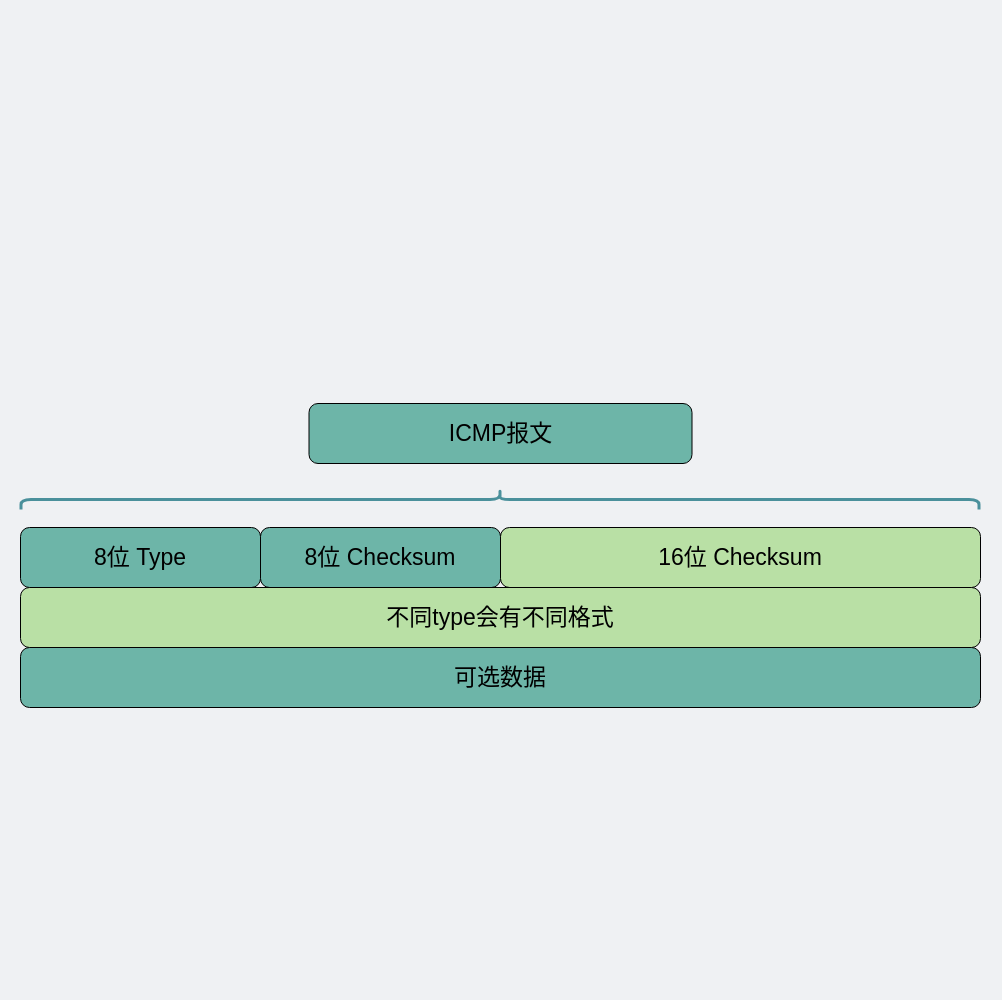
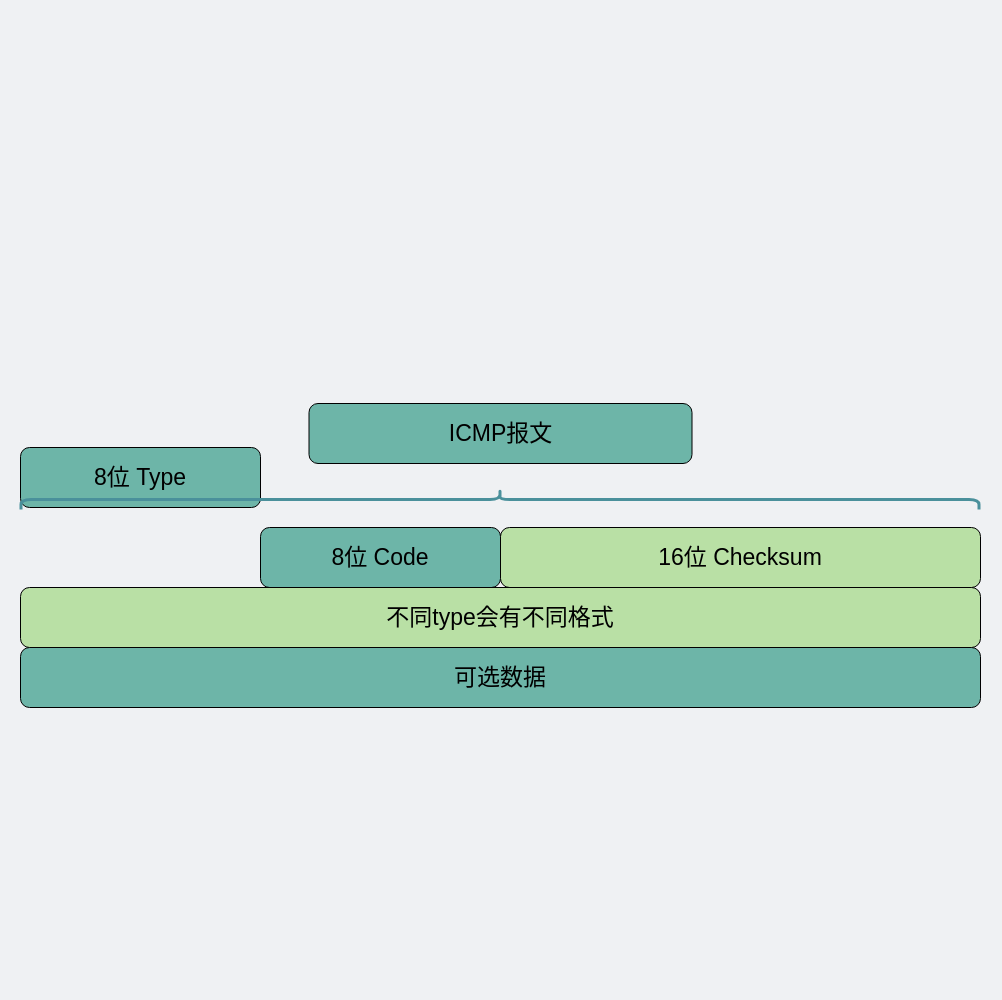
node "8位 Type": moved (141, 558) -> (141, 478)
node "8位 Checksum": label "8位 Checksum" -> "8位 Code"
